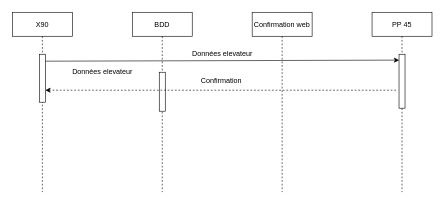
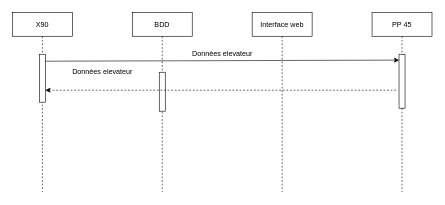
node "Confirmation web": label "Confirmation web" -> "Interface web"
node "Confirmation": removed
